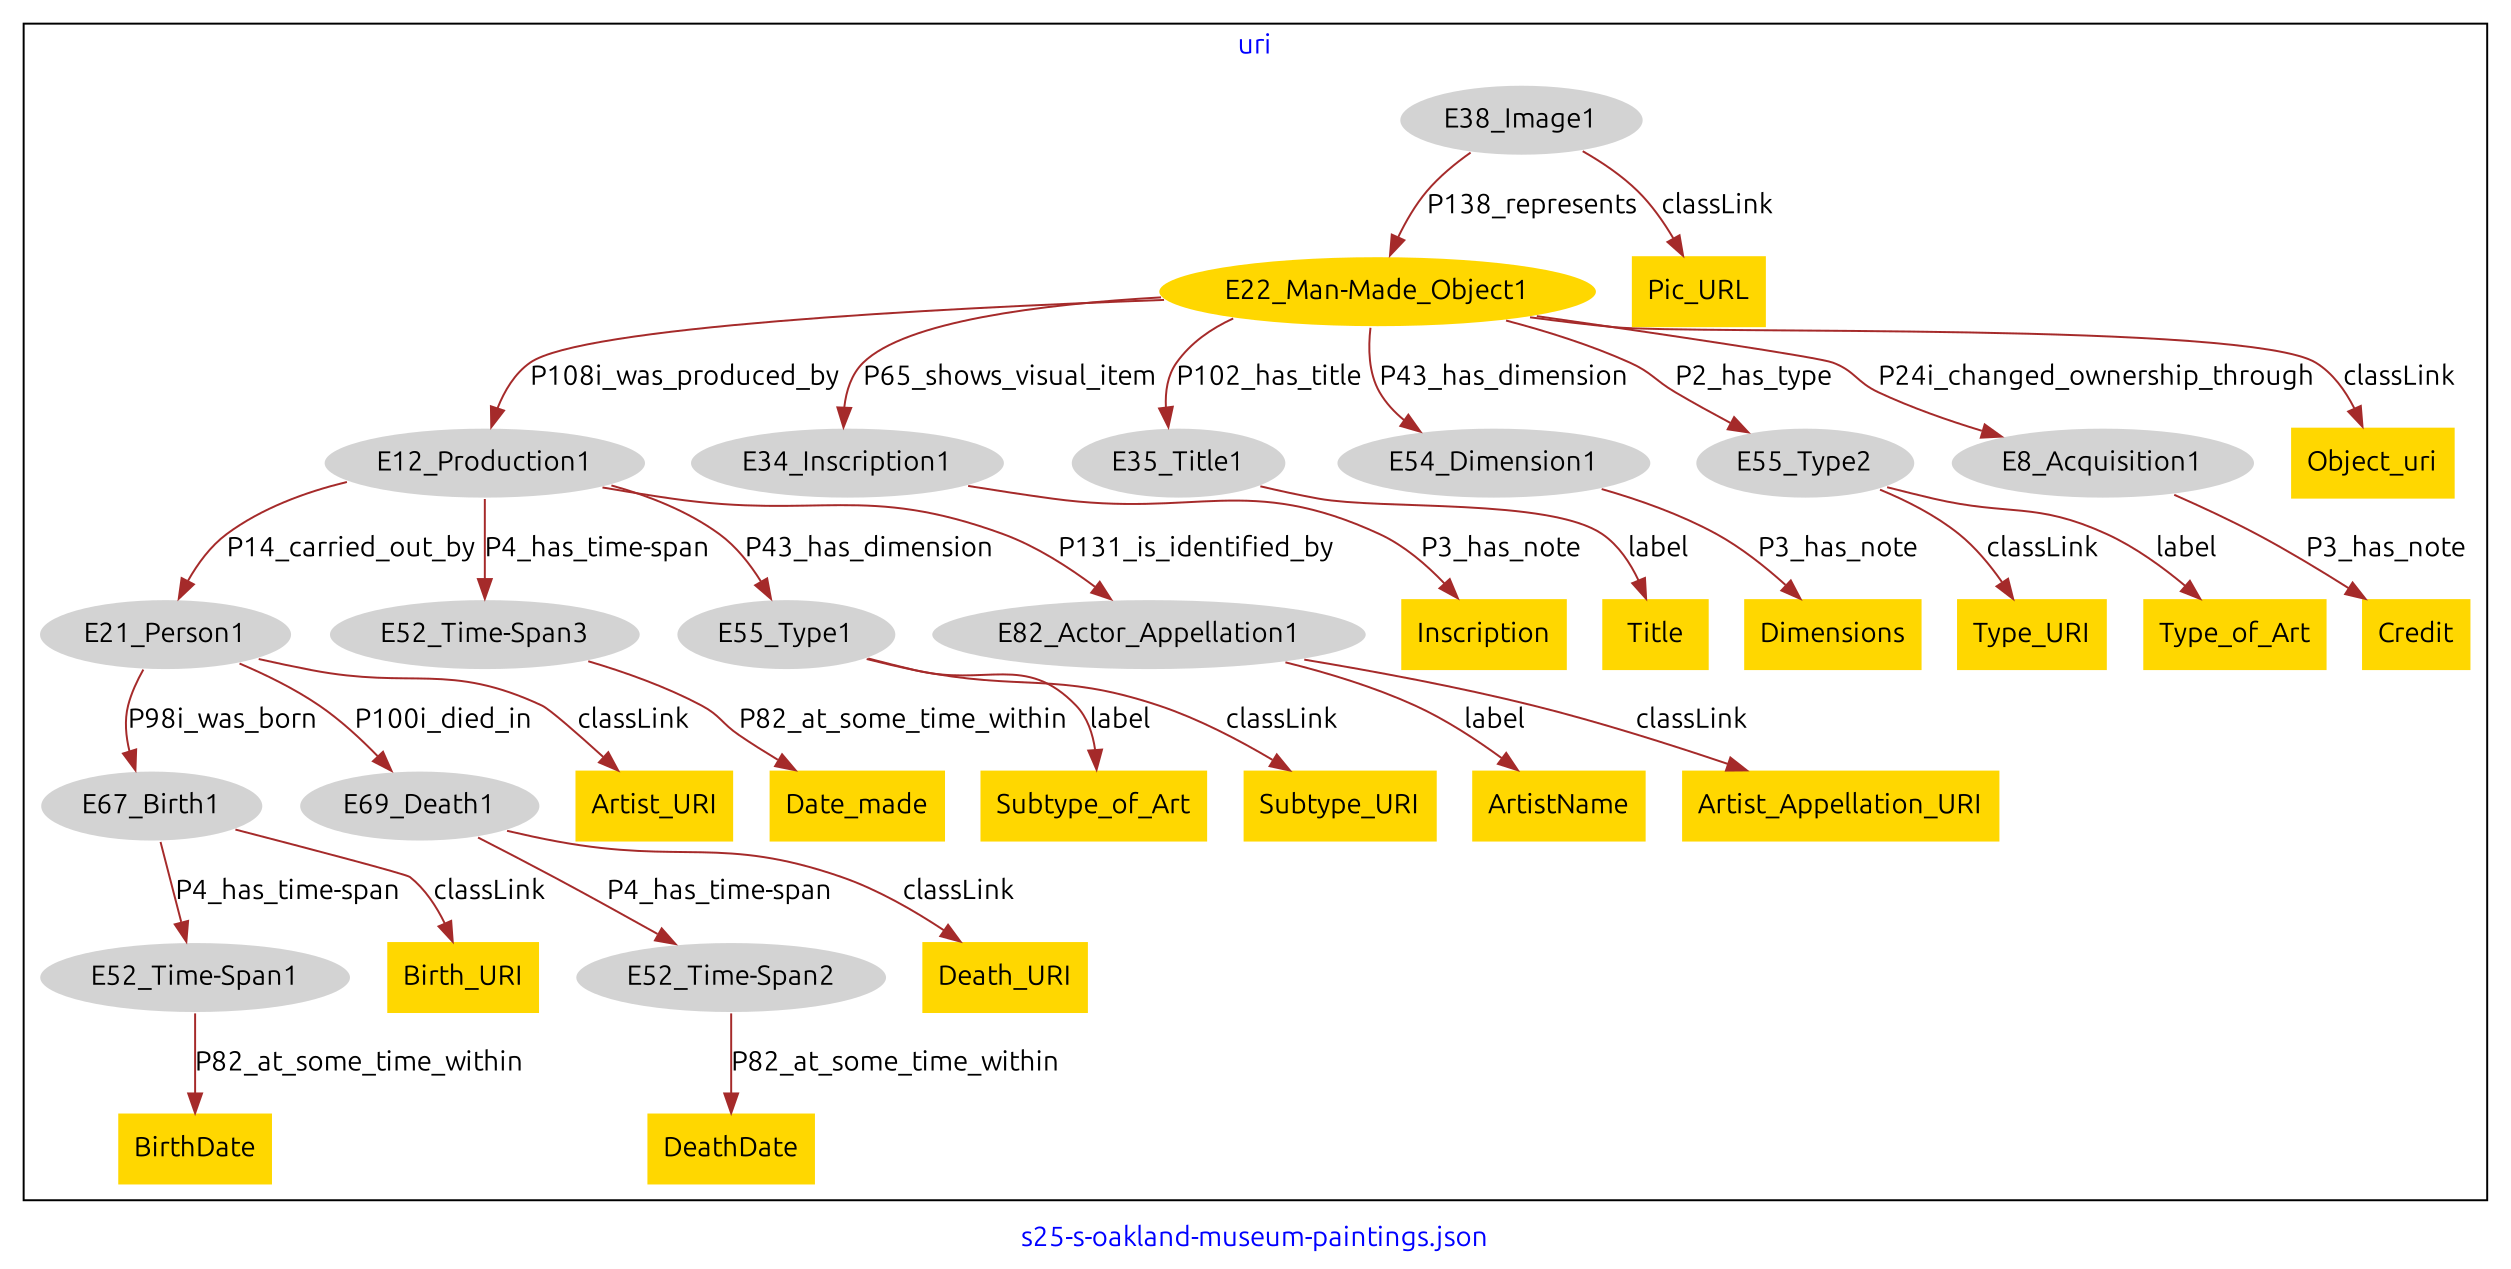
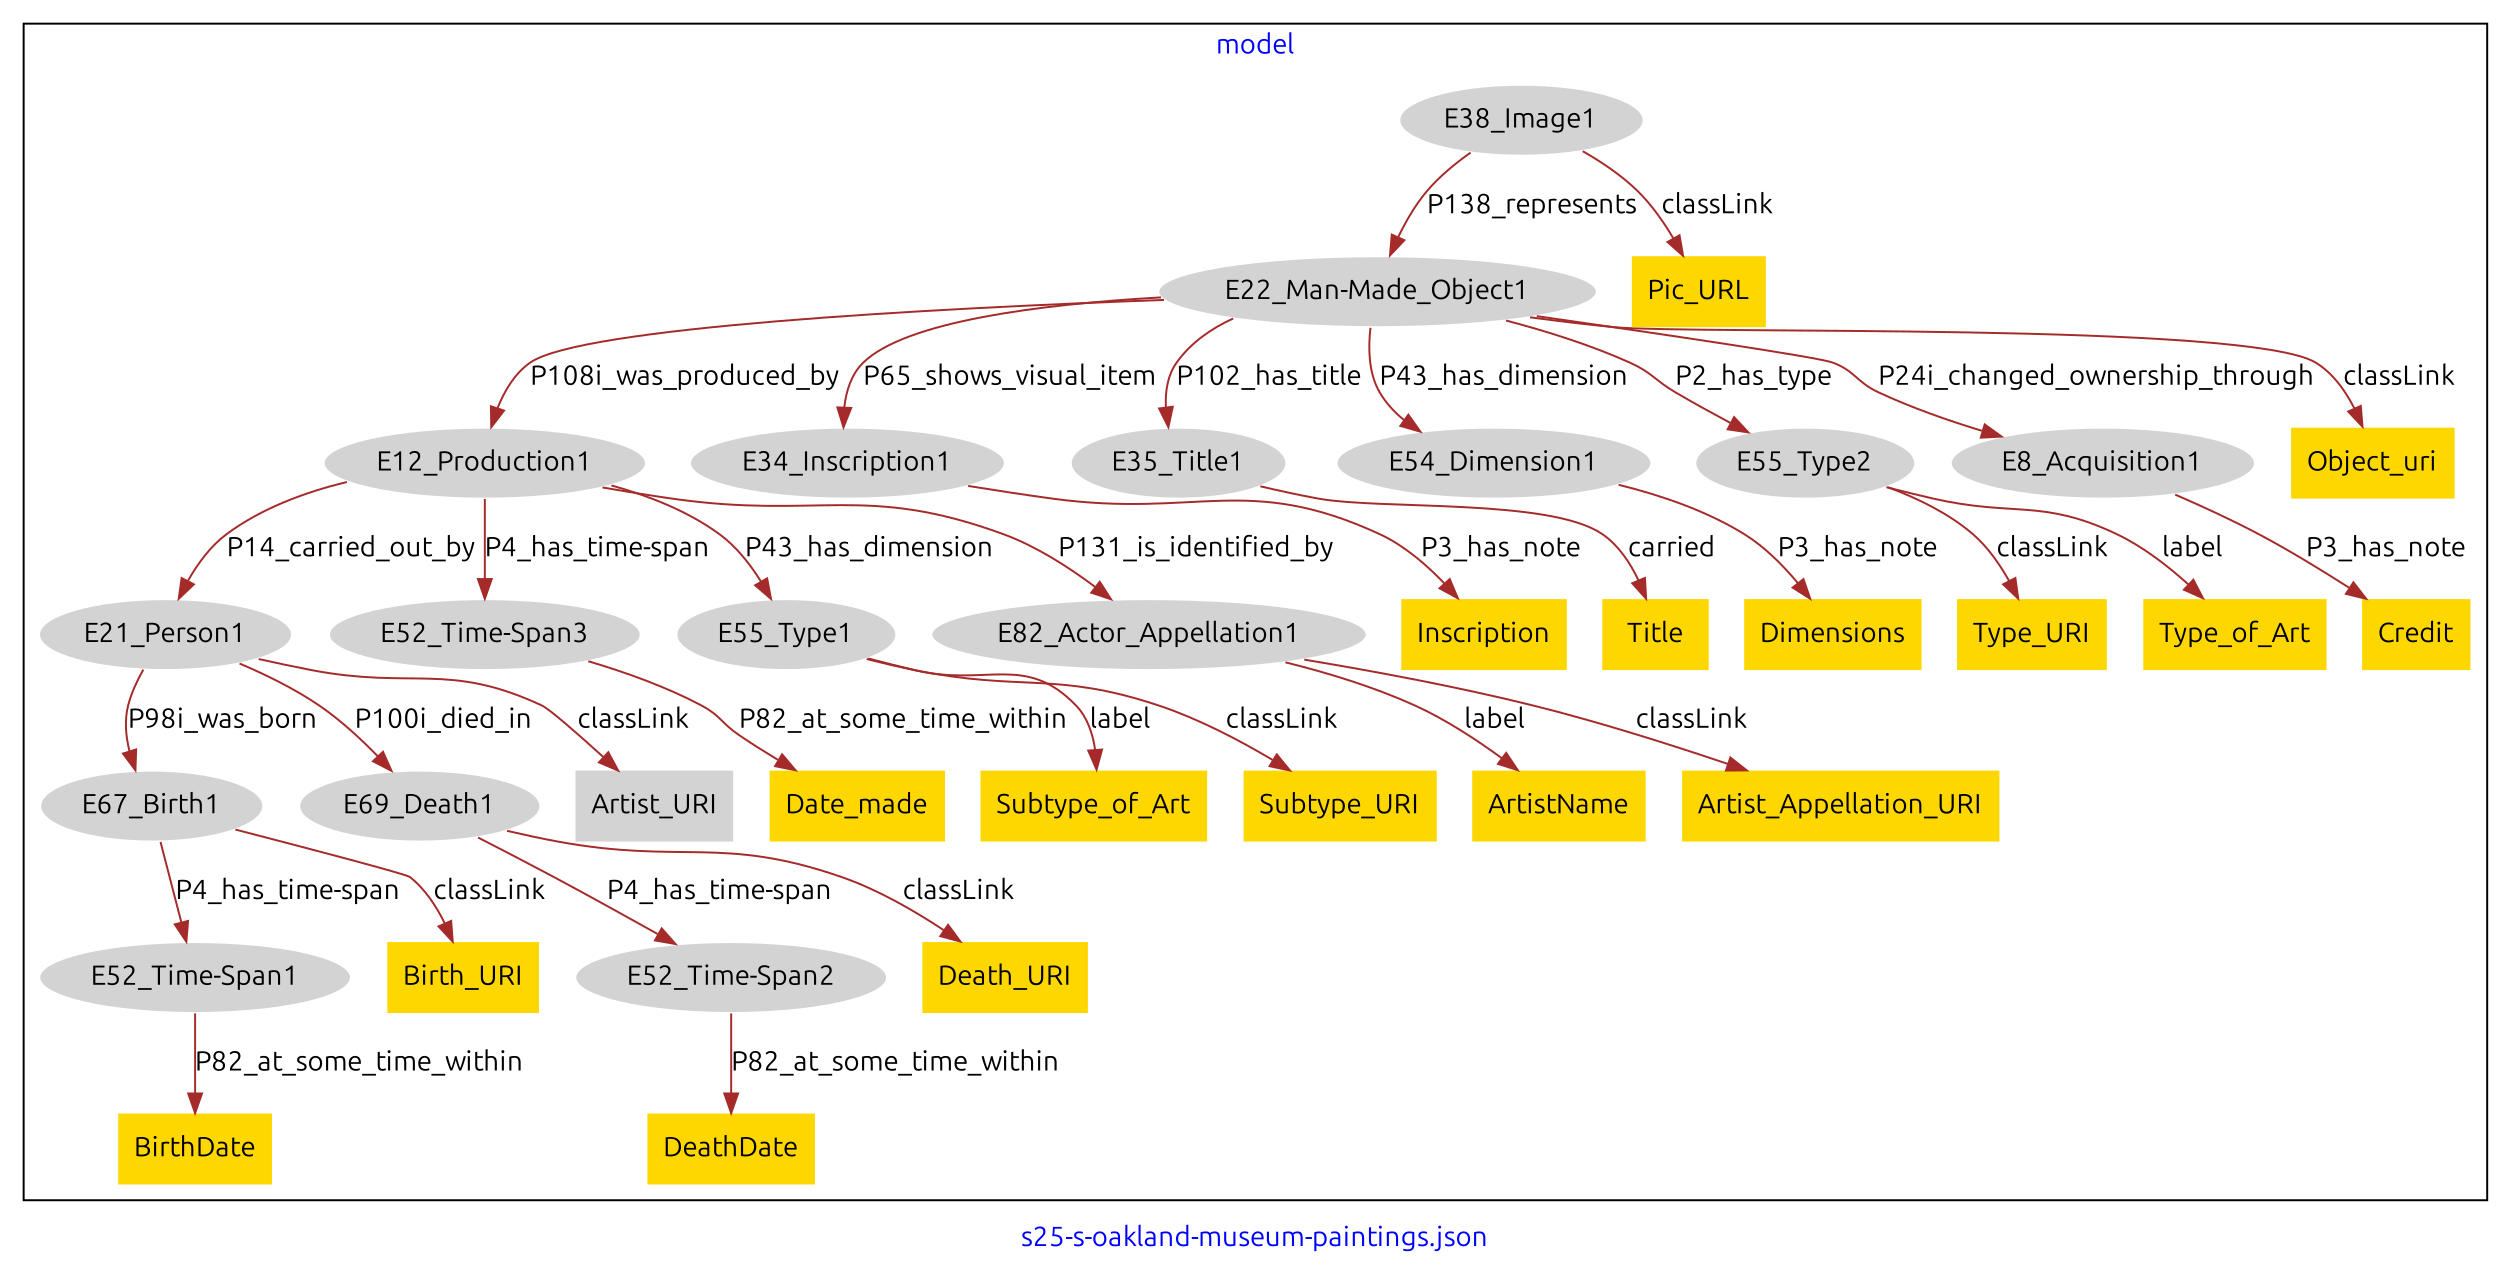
cluster "uri": label "uri" -> "model"
node "E22_Man-Made_Object1": fillcolor gold -> lightgray
edge "E35_Title1" -> "Title": label "label" -> "carried"
node "Artist_URI": fillcolor gold -> lightgray
